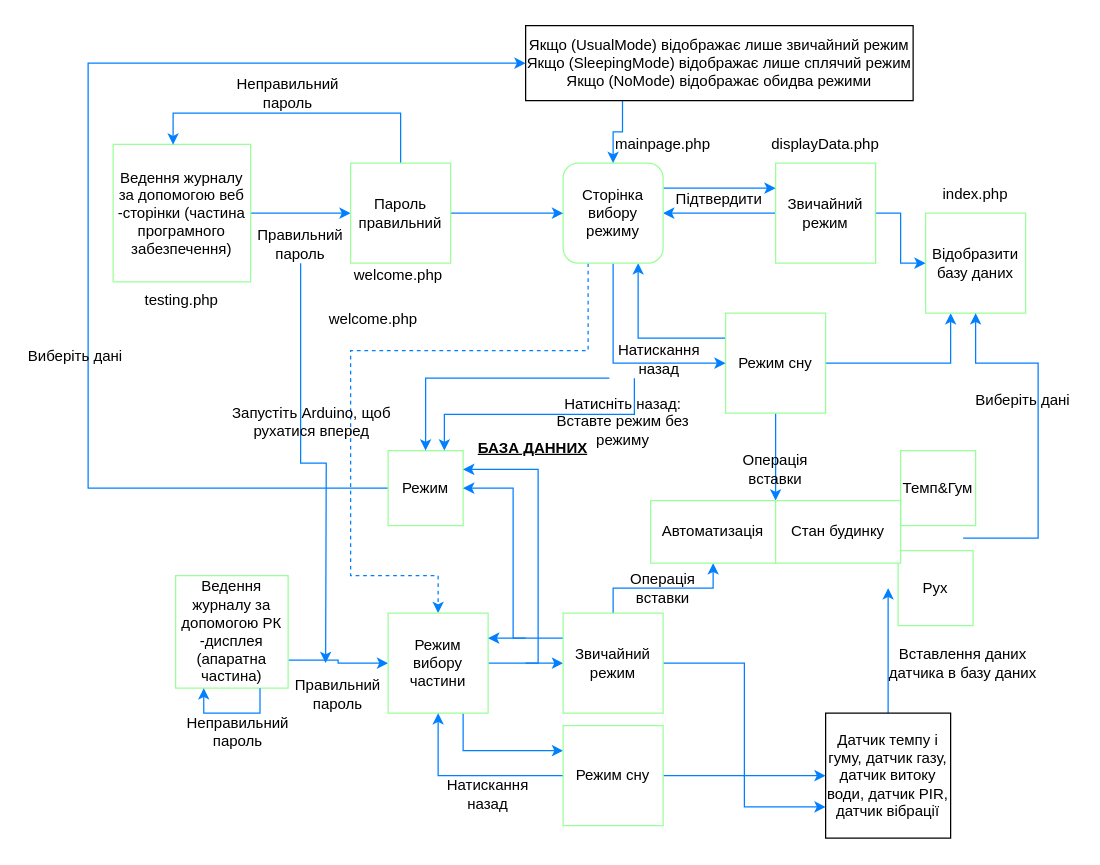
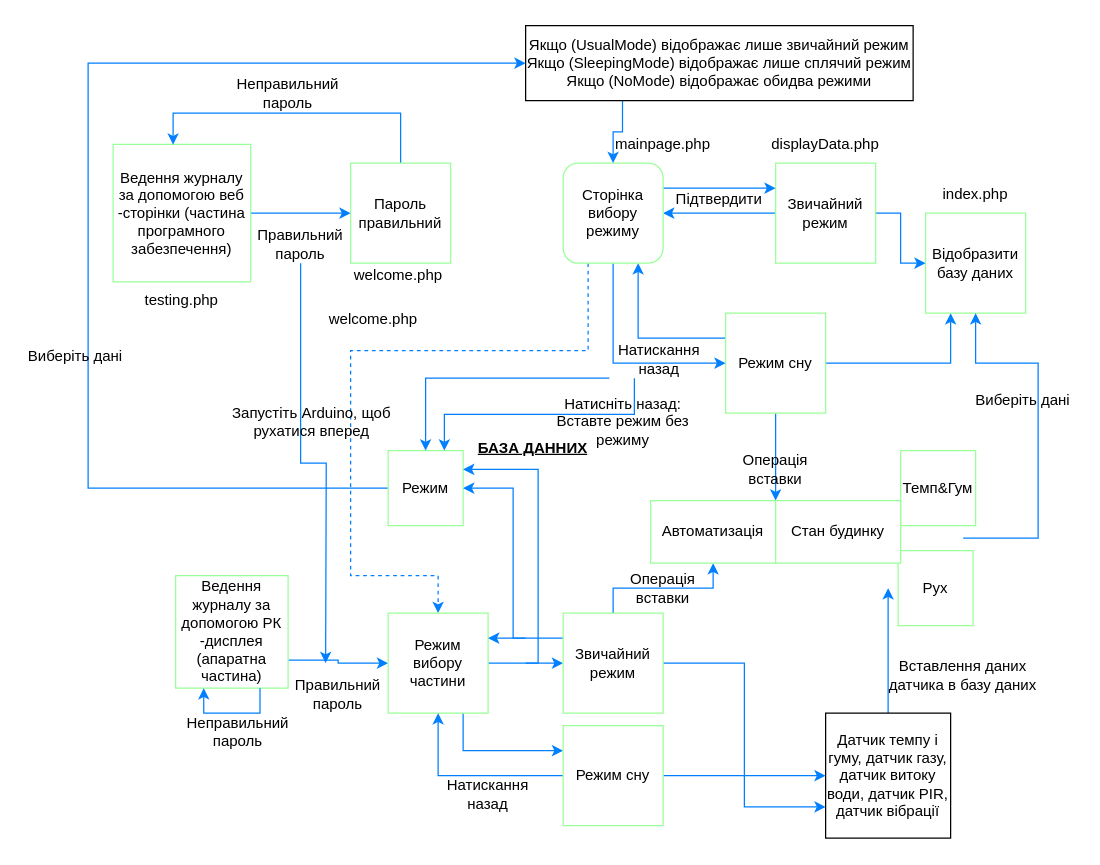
edge "Пароль правильний" -> "Cторінка вибору режиму": removed
node "Вставлення даних датчика в базу даних": moved (963, 663) -> (963, 676)
